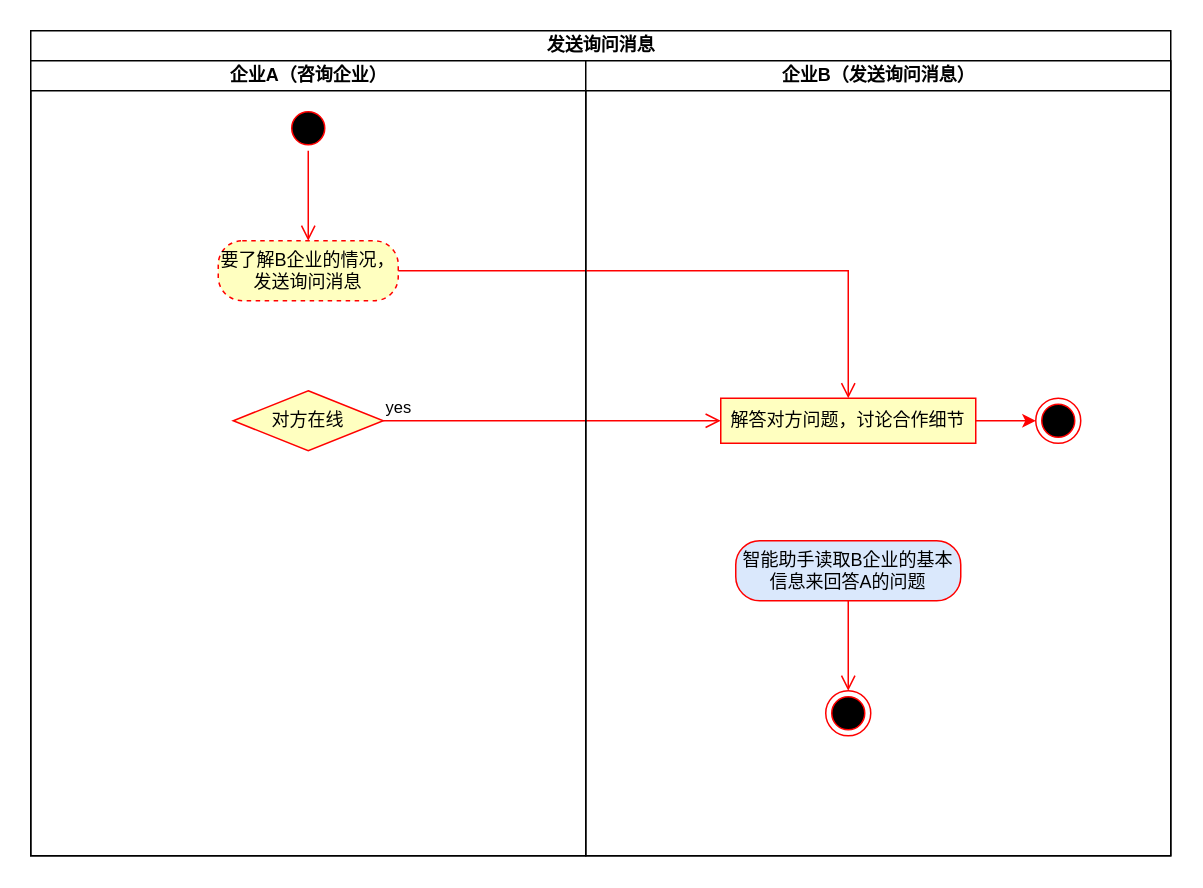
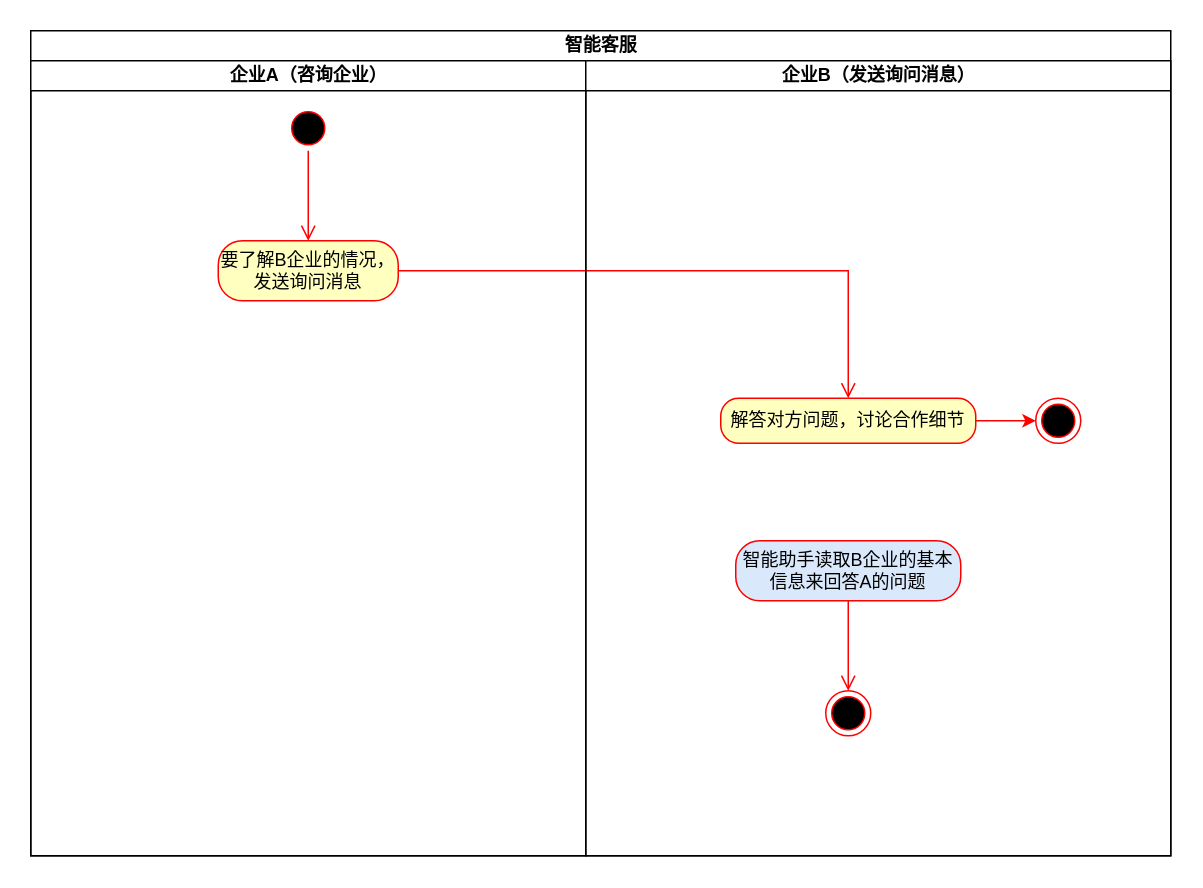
node "发送询问消息": label "发送询问消息" -> "智能客服"
node "要了解B企业的情况，发送询问消息": style dashed -> solid
node "对方在线": removed
edge "对方在线" -> "解答对方问题，讨论合作细节": removed, label "yes"
node "解答对方问题，讨论合作细节": shape rectangle -> rounded rectangle
